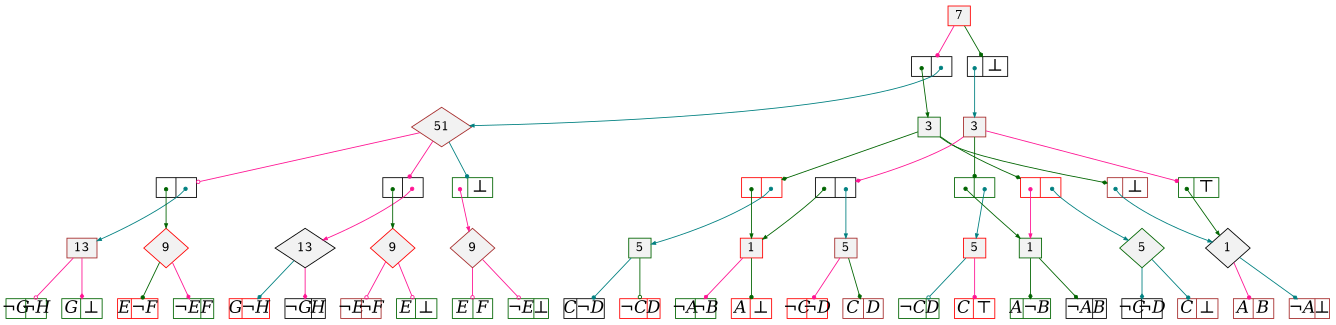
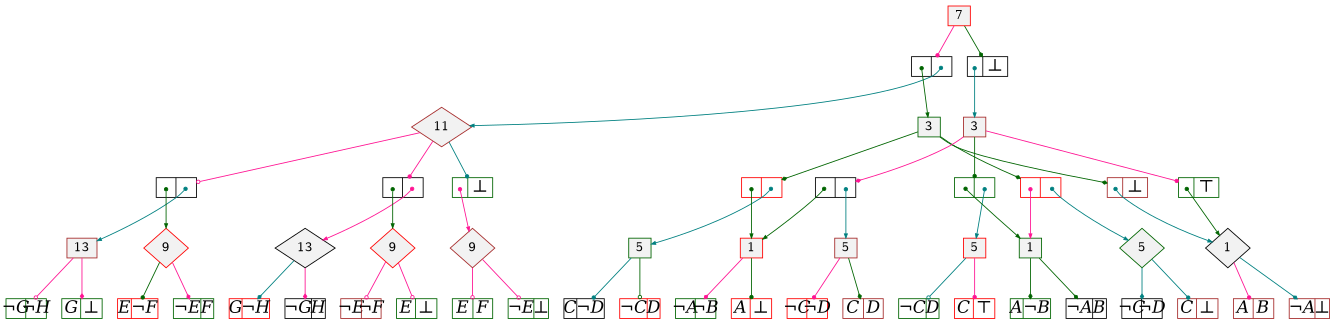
node "51": label "51" -> "11"
